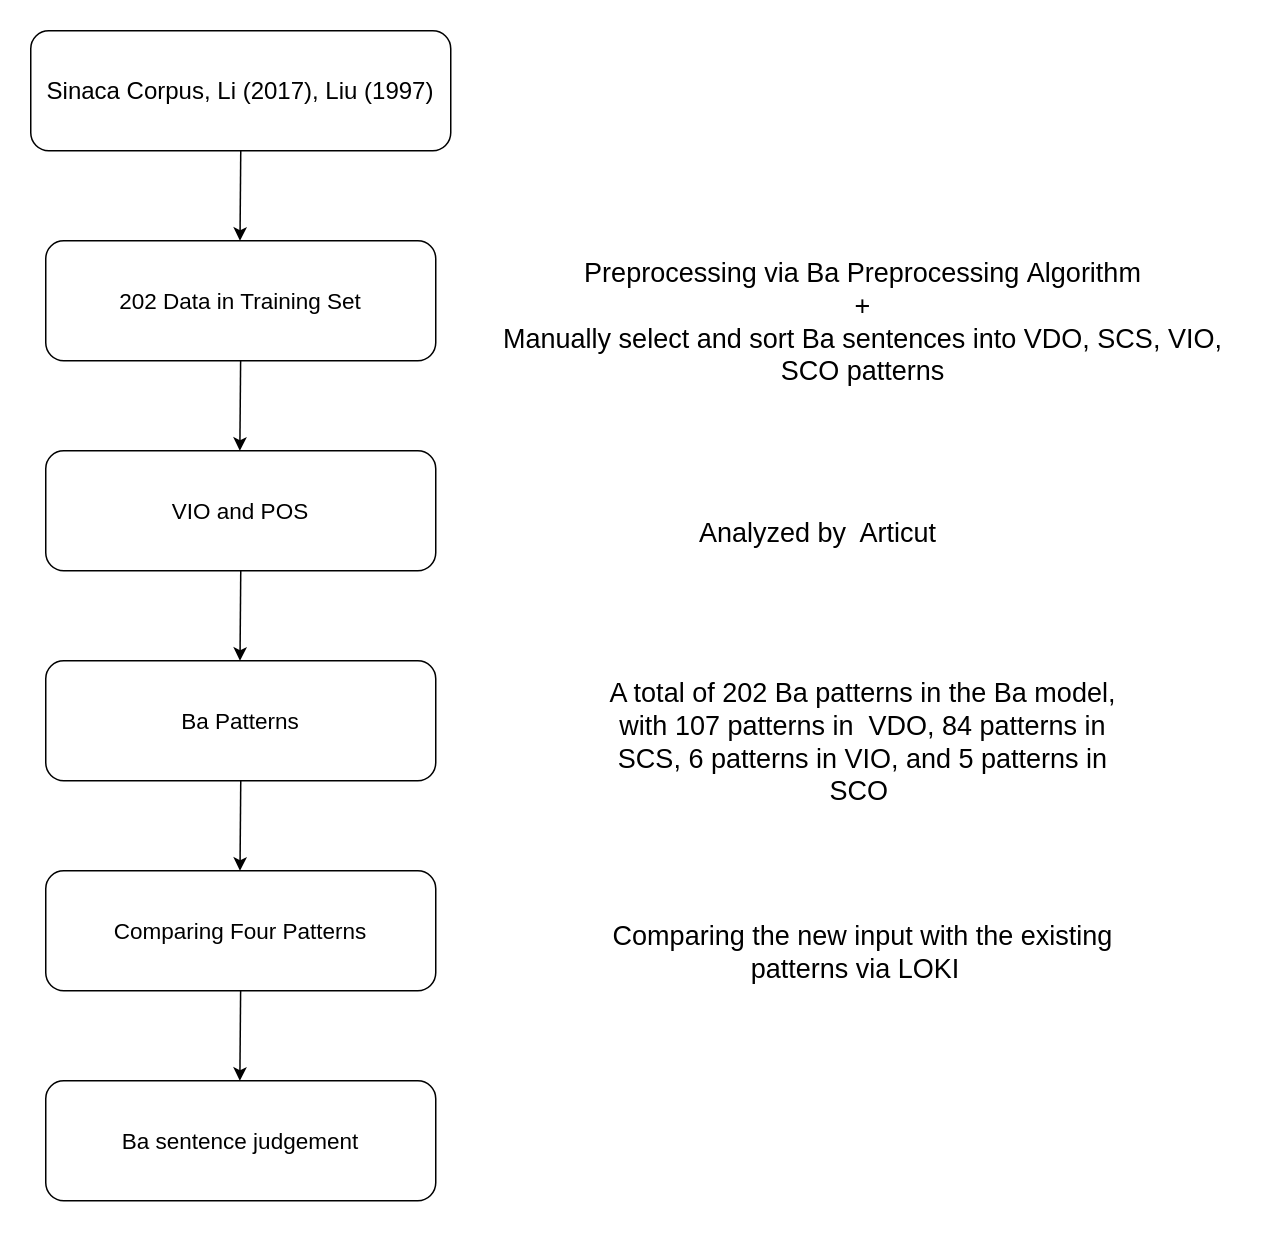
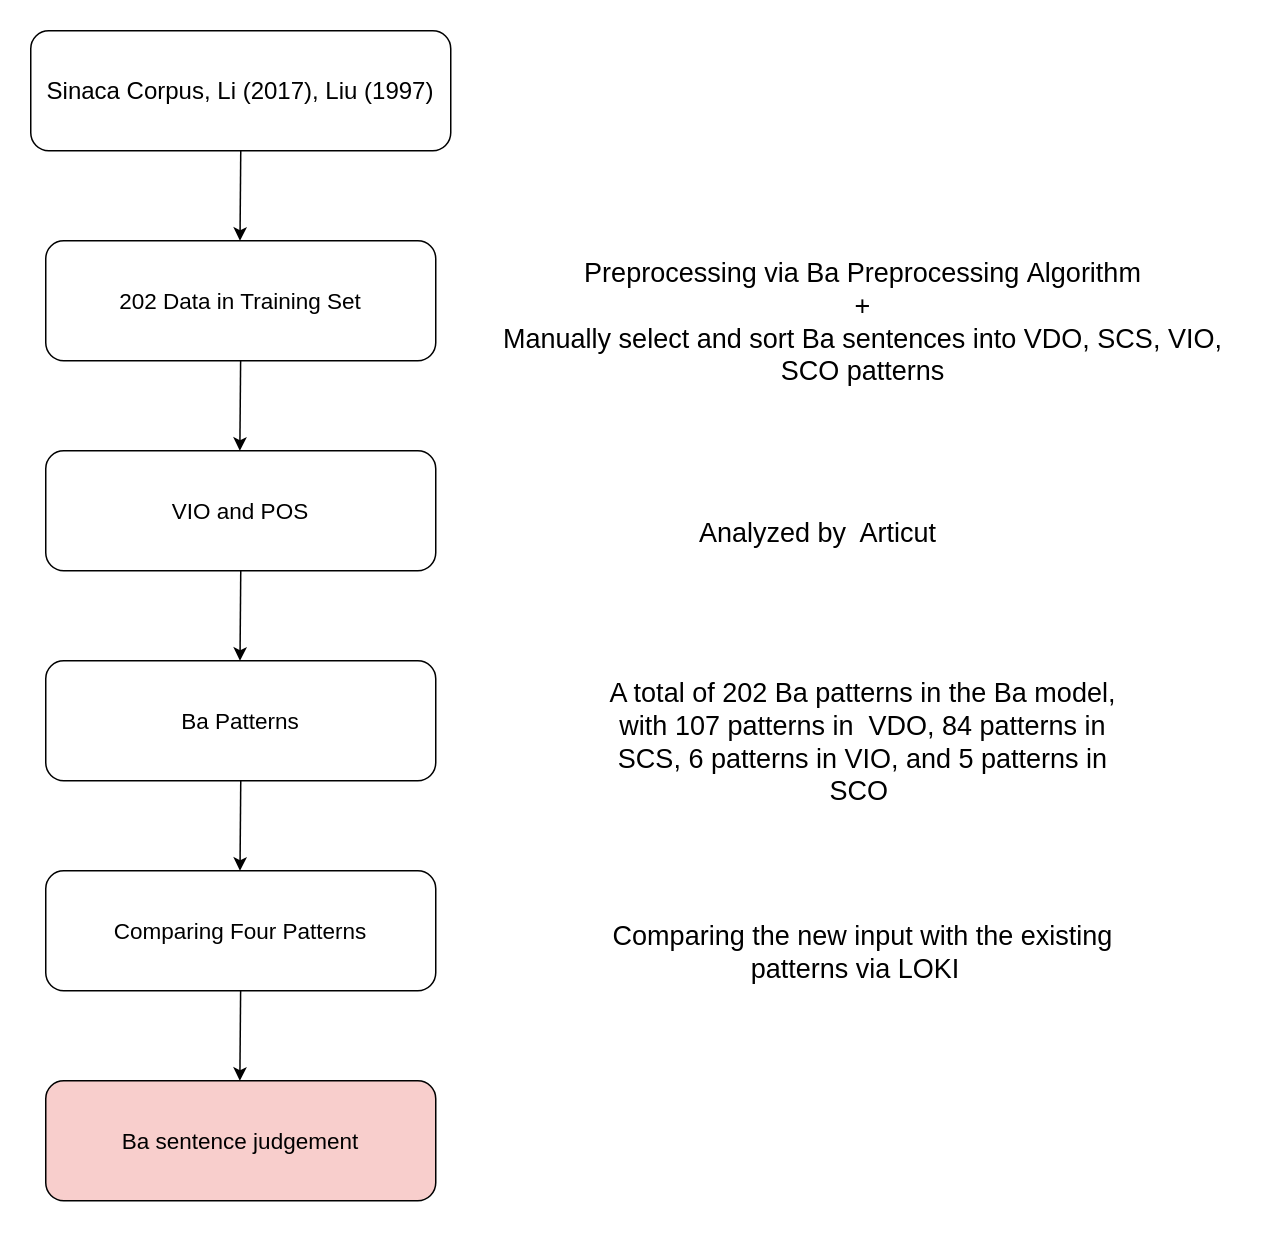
node "Ba sentence judgement": fillcolor #ffffff -> #f8cecc
